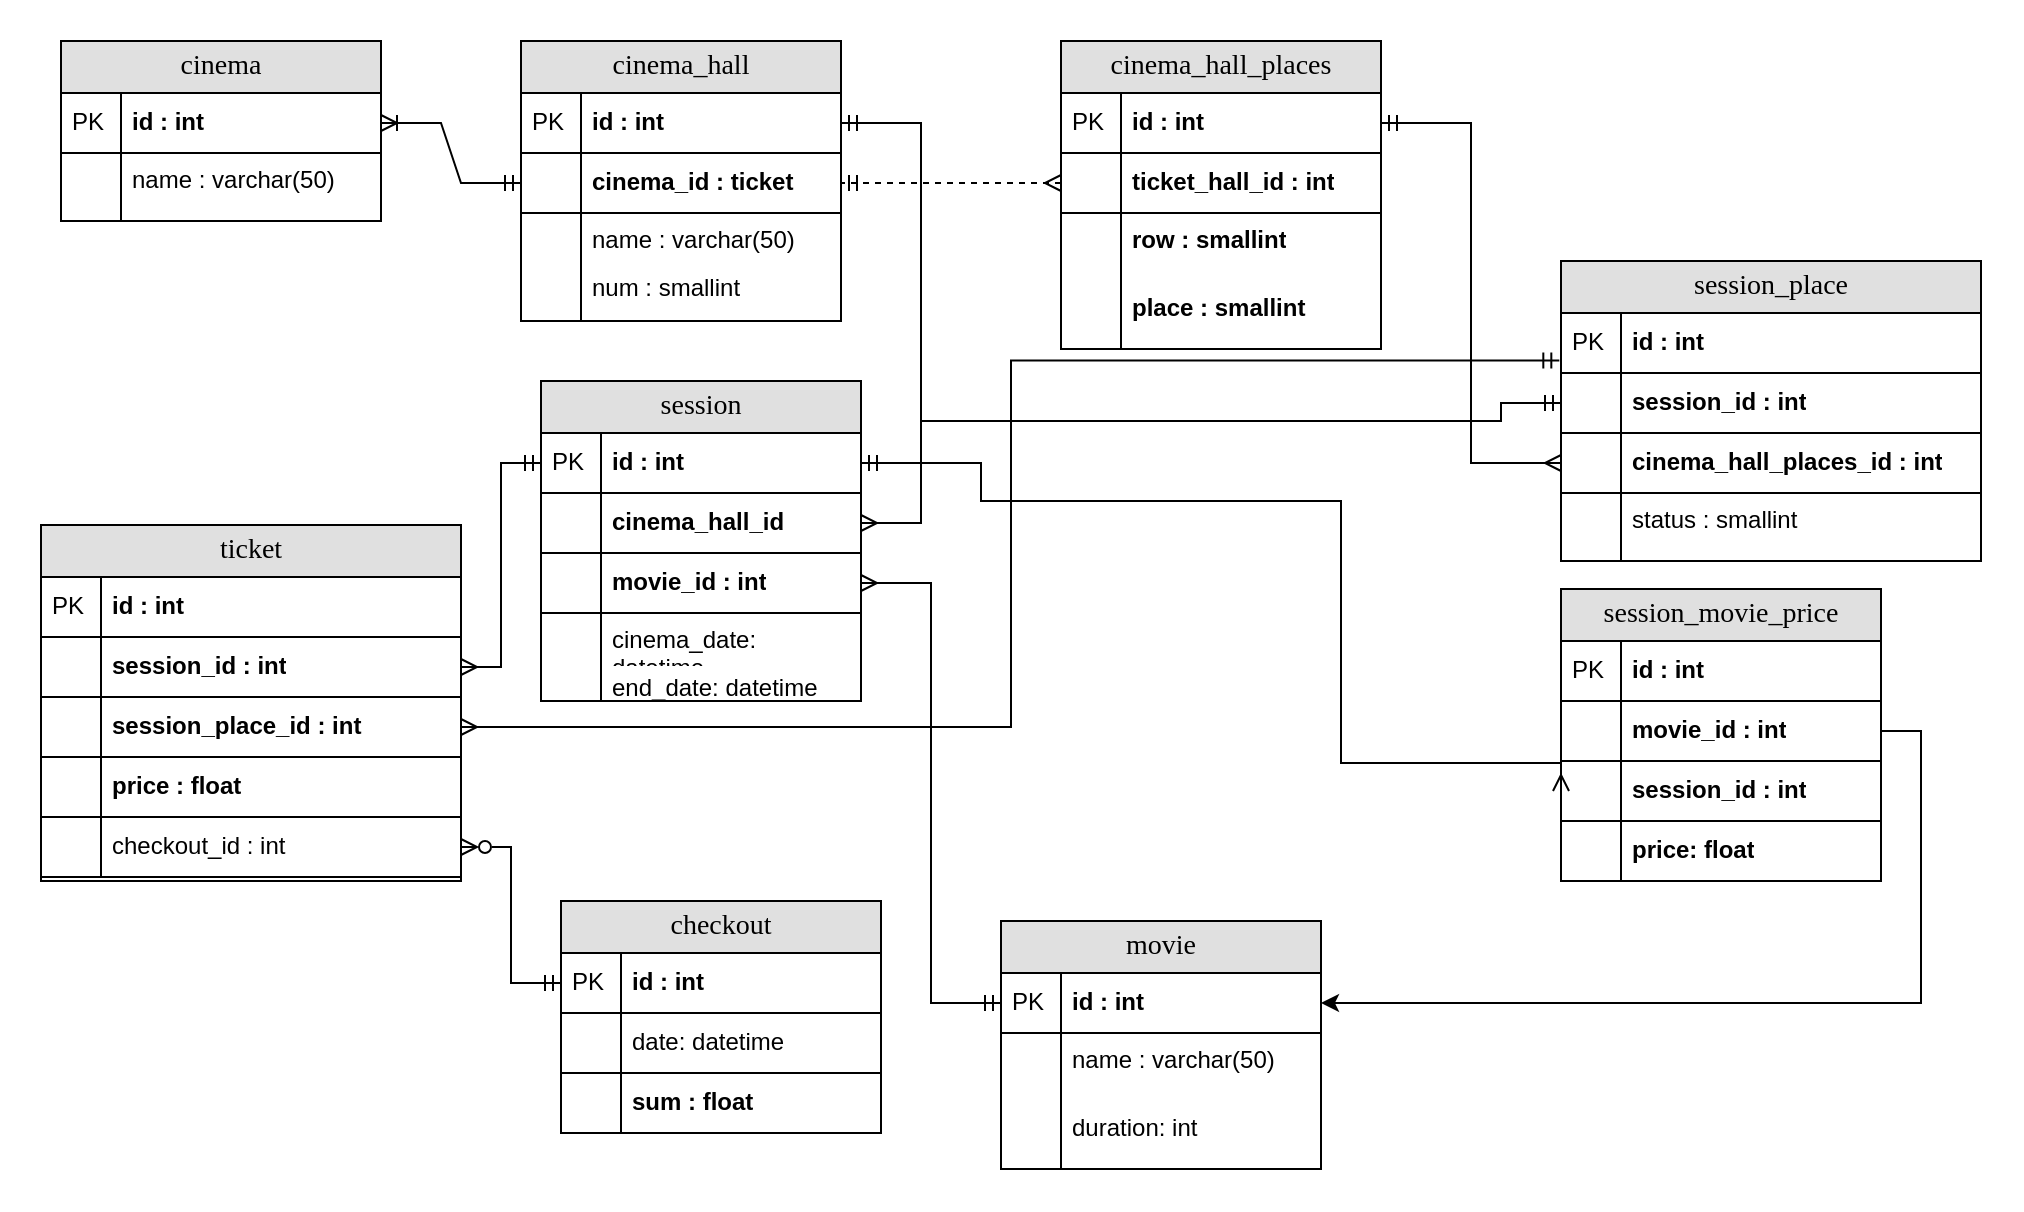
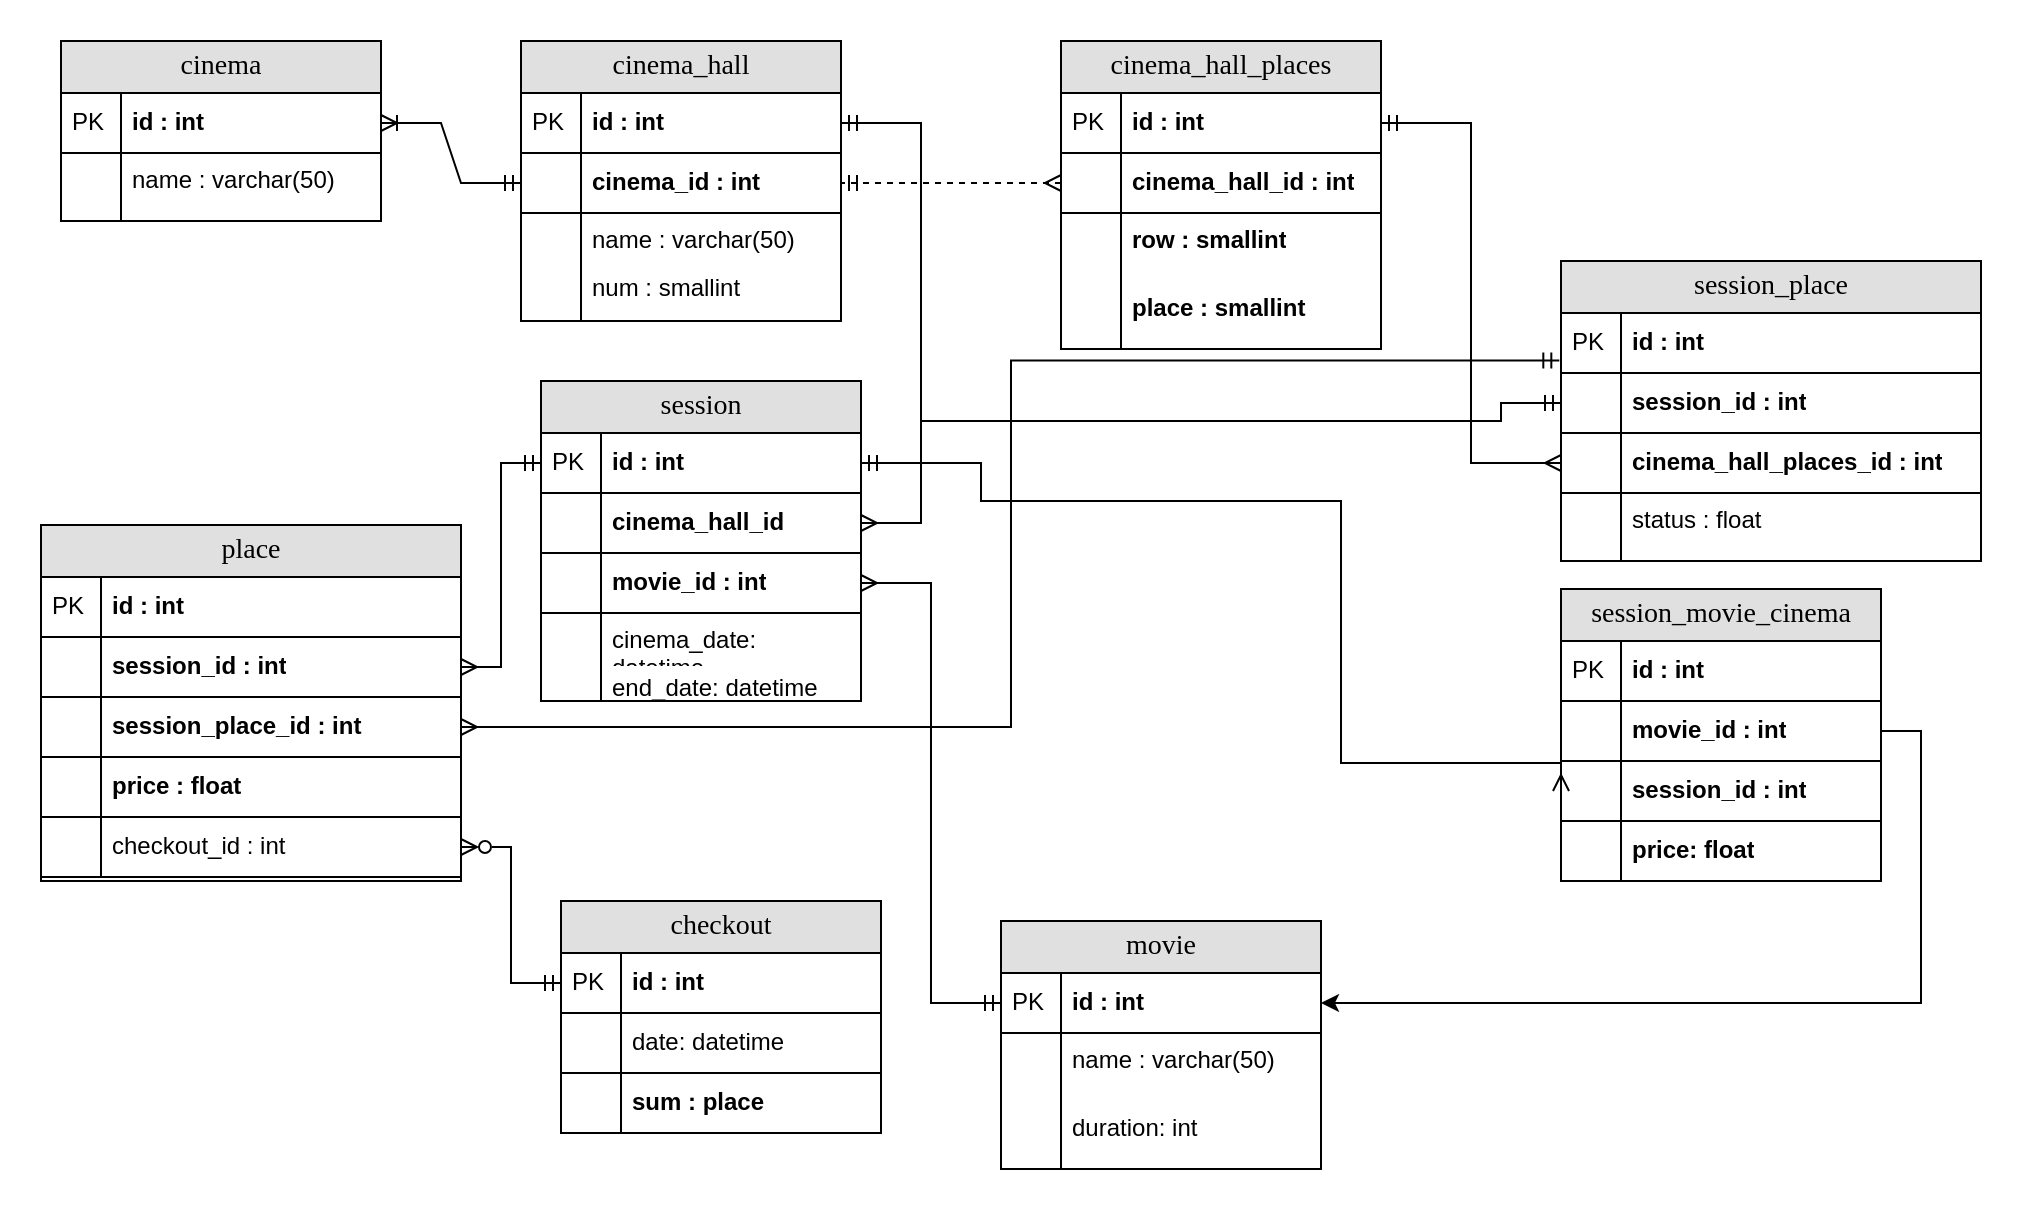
node "cinema_id : ticket": label "cinema_id : ticket" -> "cinema_id : int"
node "ticket_hall_id : int": label "ticket_hall_id : int" -> "cinema_hall_id : int"
node "status : smallint": label "status : smallint" -> "status : float"
node "ticket": label "ticket" -> "place"
node "session_movie_price": label "session_movie_price" -> "session_movie_cinema"
node "sum : float": label "sum : float" -> "sum : place"
